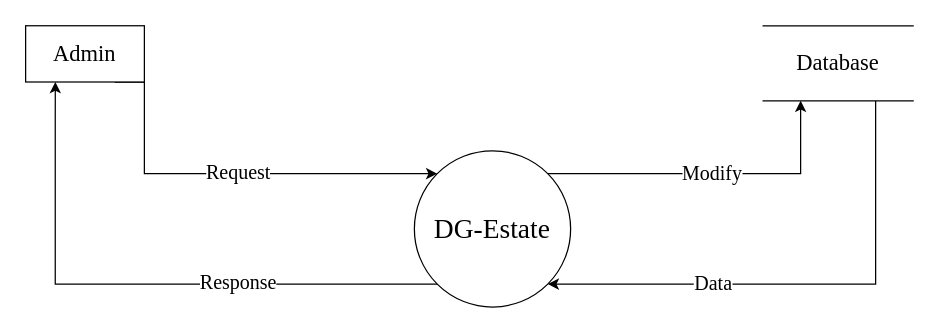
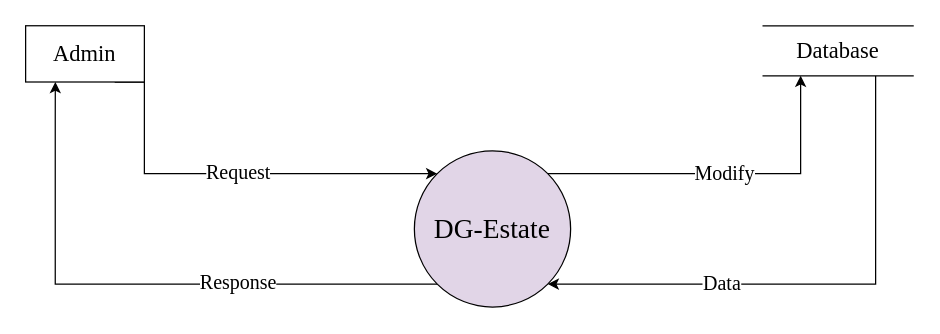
node "Database": size 150x75 -> 150x50
node "DG-Estate": fillcolor #ffffff -> #e1d5e7
